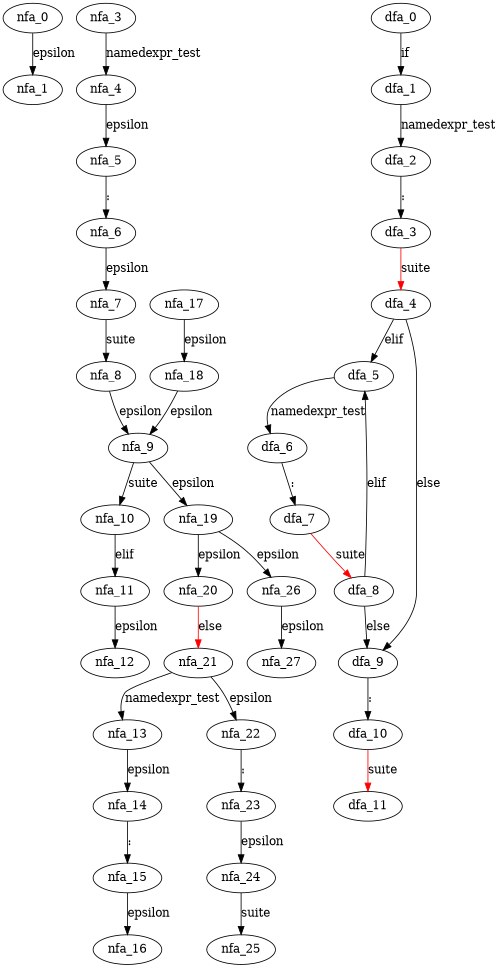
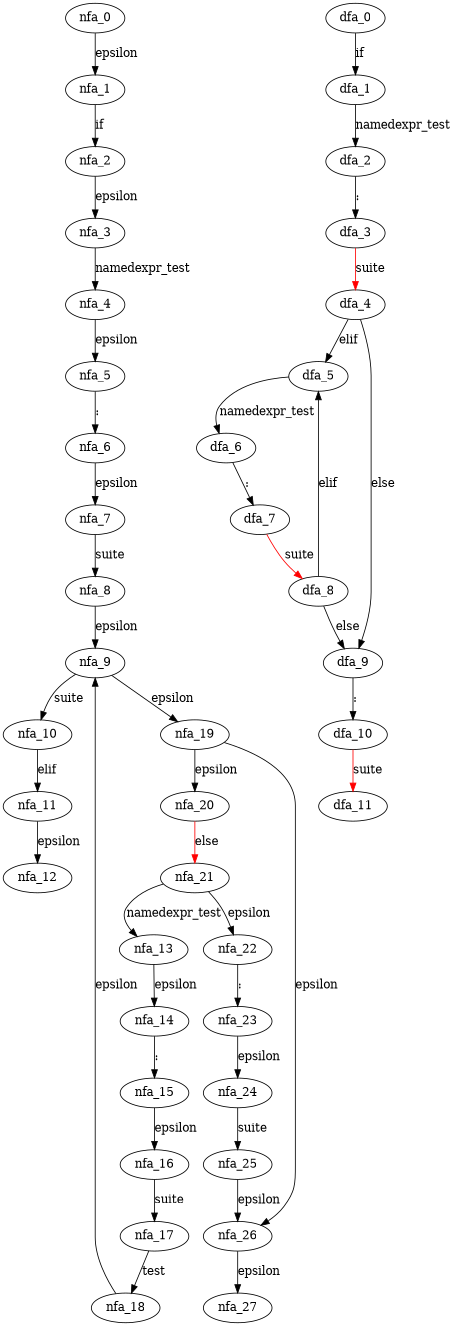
node "nfa_2": added
edge "nfa_17" -> "nfa_18": label "epsilon" -> "test"
edge "nfa_16" -> "nfa_17": added, label "suite"
edge "nfa_25" -> "nfa_26": added, label "epsilon"
